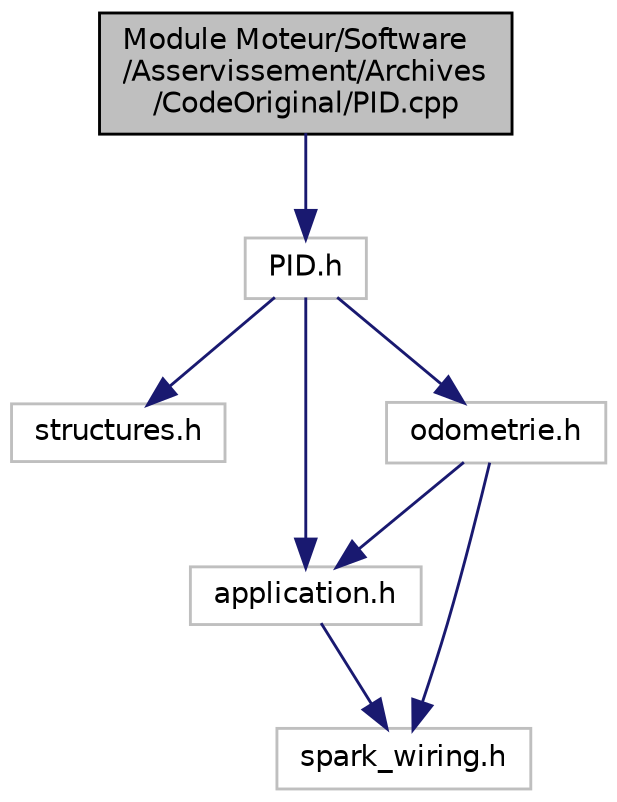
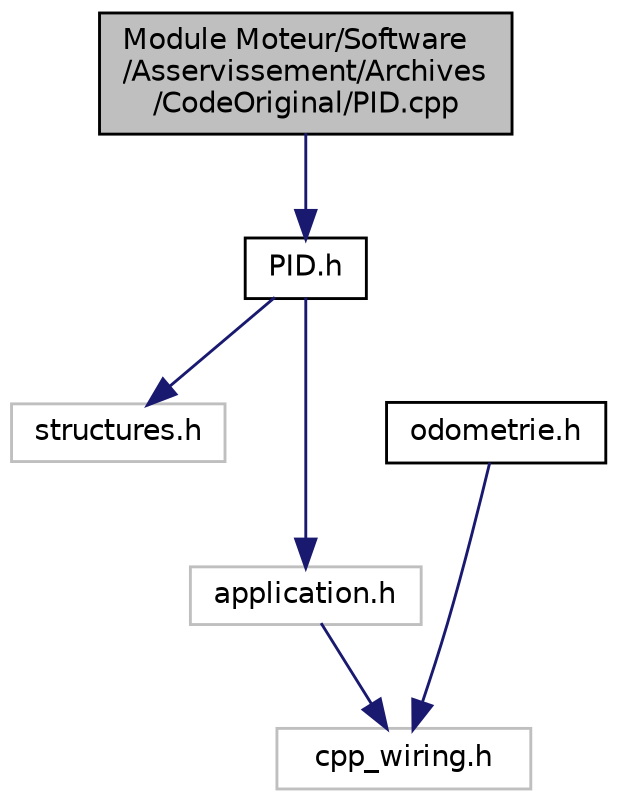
node "PID.h": color grey75 -> black
edge "PID.h" -> "odometrie.h": removed
node "odometrie.h": color grey75 -> black
edge "odometrie.h" -> "application.h": removed
node "spark_wiring.h": label "spark_wiring.h" -> "cpp_wiring.h"
